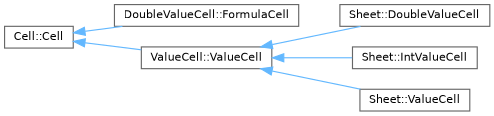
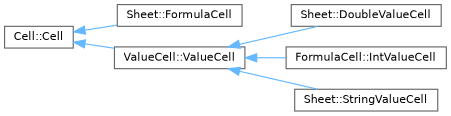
node "DoubleValueCell::FormulaCell": label "DoubleValueCell::FormulaCell" -> "Sheet::FormulaCell"
node "Sheet::IntValueCell": label "Sheet::IntValueCell" -> "FormulaCell::IntValueCell"
node "Sheet::ValueCell": label "Sheet::ValueCell" -> "Sheet::StringValueCell"
